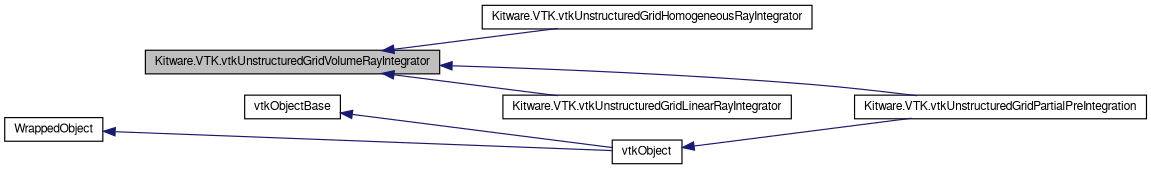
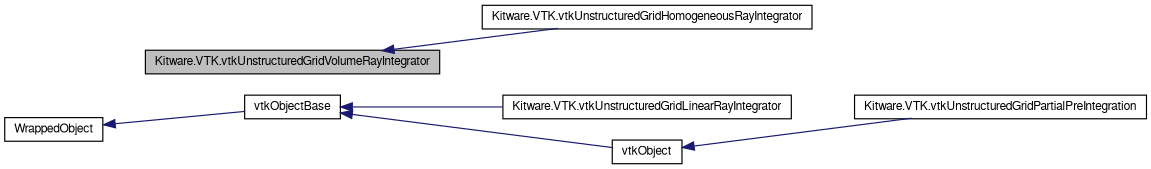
edge "Kitware.VTK.vtkUnstructuredGridPartialPreIntegration" -> "Kitware.VTK.vtkUnstructuredGridVolumeRayIntegrator": removed
edge "Kitware.VTK.vtkUnstructuredGridLinearRayIntegrator" -> "Kitware.VTK.vtkUnstructuredGridVolumeRayIntegrator": now "Kitware.VTK.vtkUnstructuredGridLinearRayIntegrator" -> "vtkObjectBase"
edge "vtkObject" -> "WrappedObject": now "vtkObjectBase" -> "WrappedObject"
